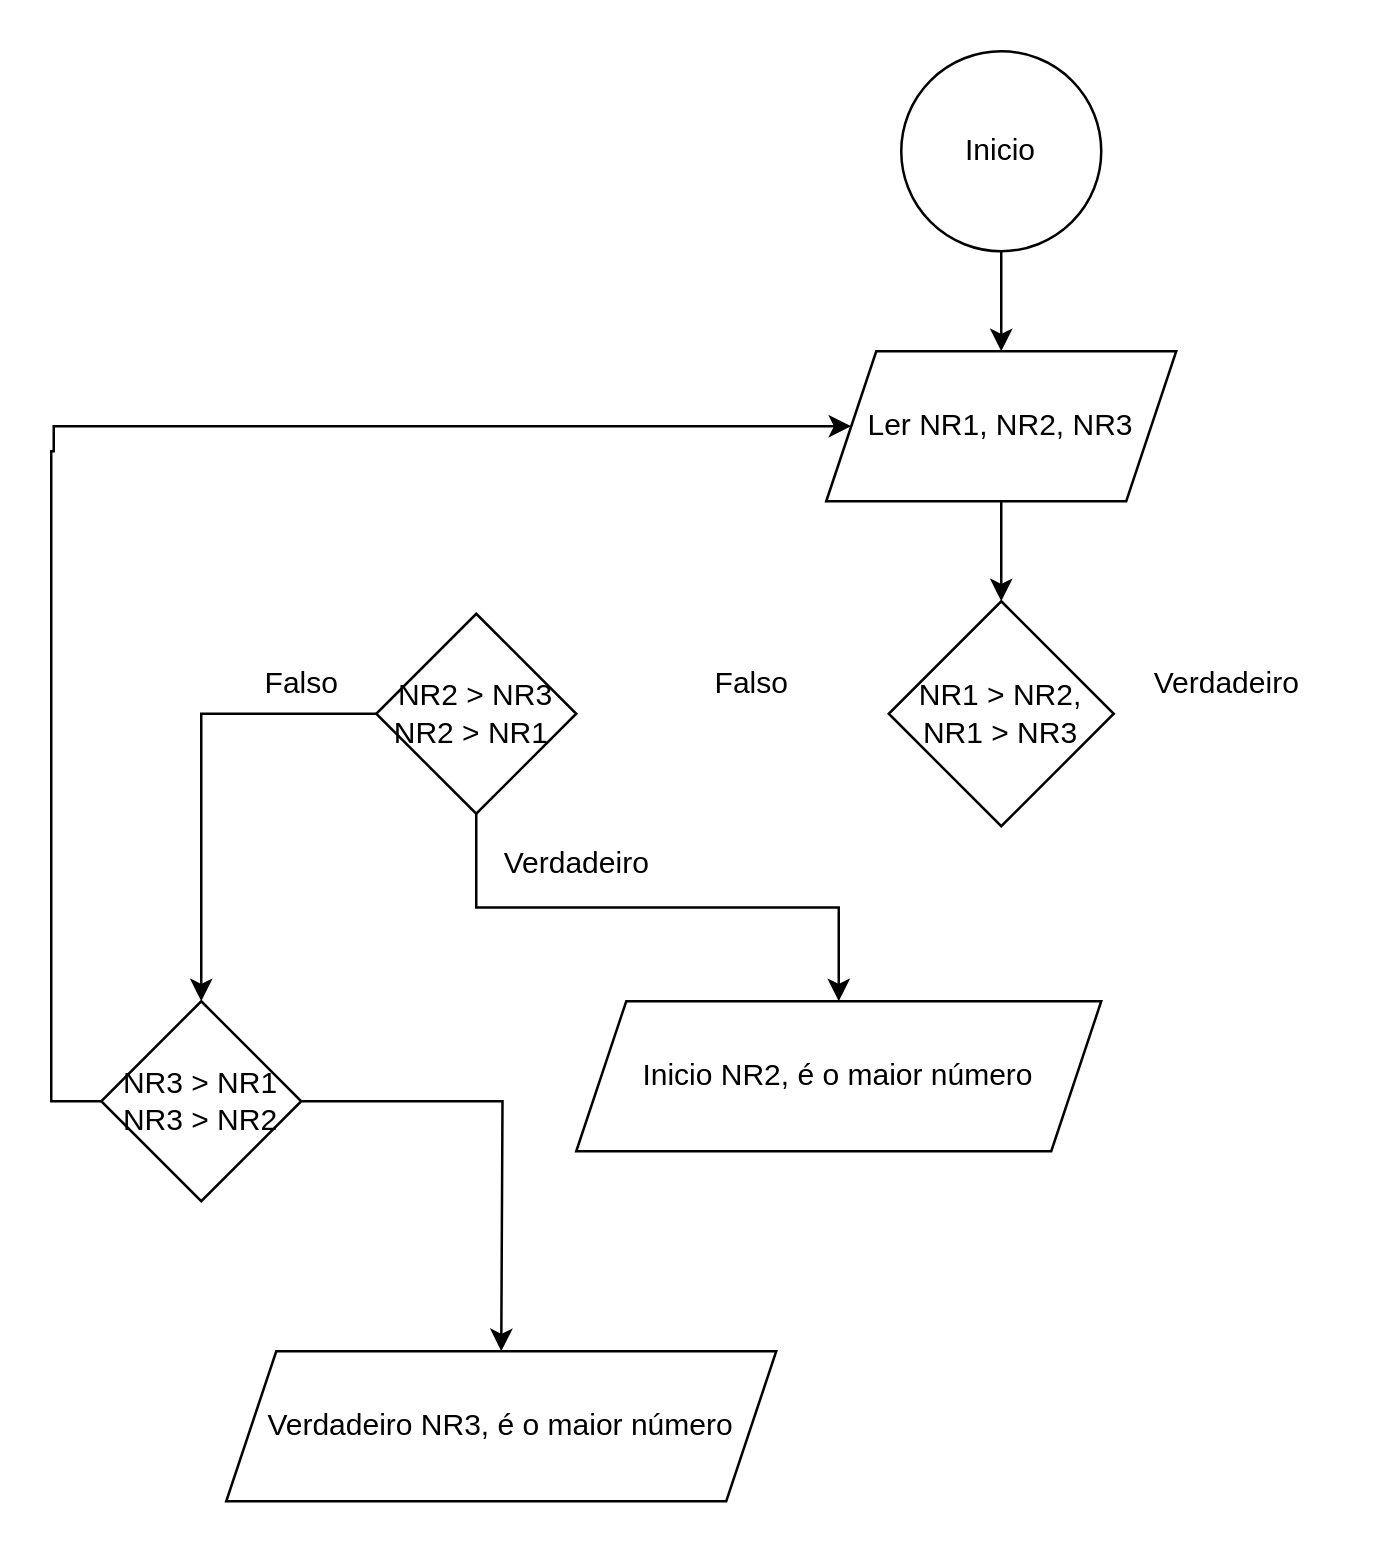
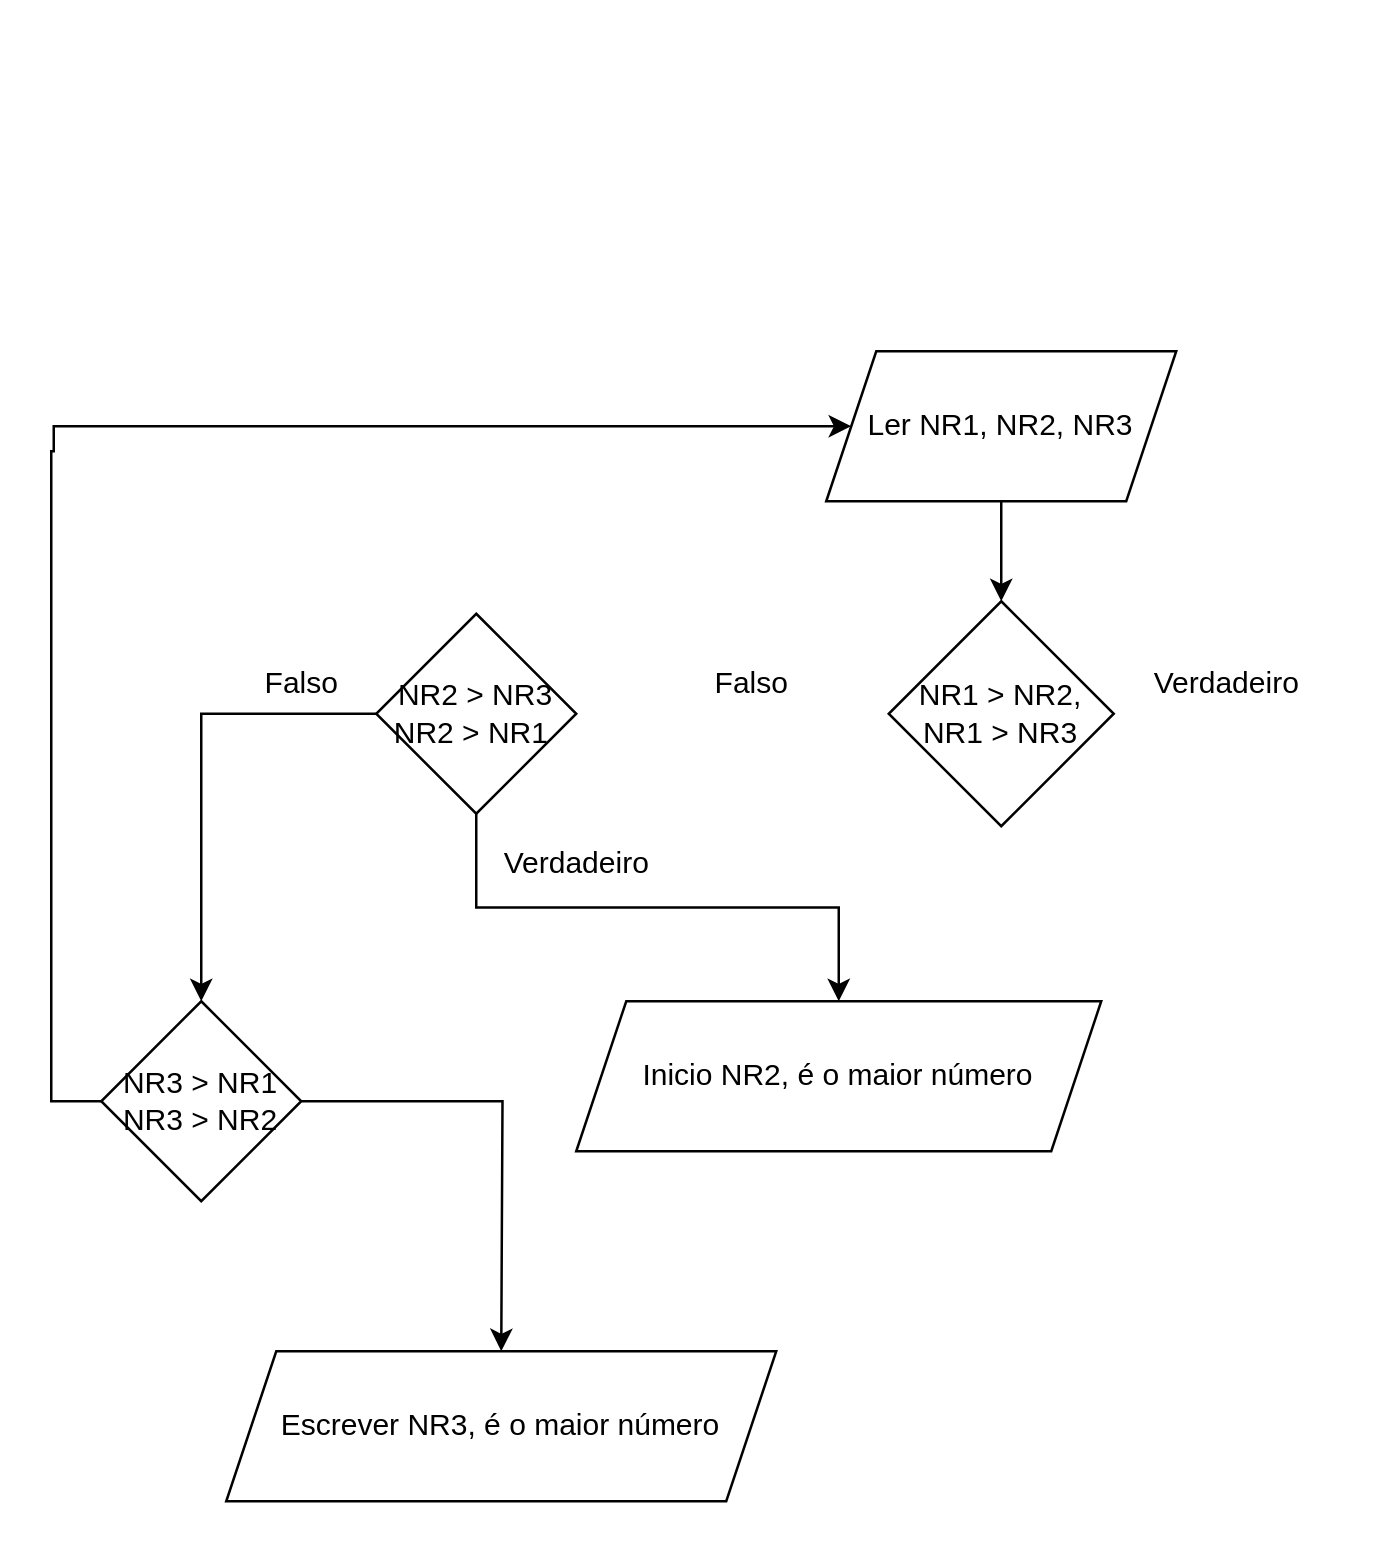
node "Inicio": removed
edge "Inicio" -> "Ler NR1, NR2, NR3": removed
node "Verdadeiro NR3, é o maior número": label "Verdadeiro NR3, é o maior número" -> "Escrever NR3, é o maior número"
